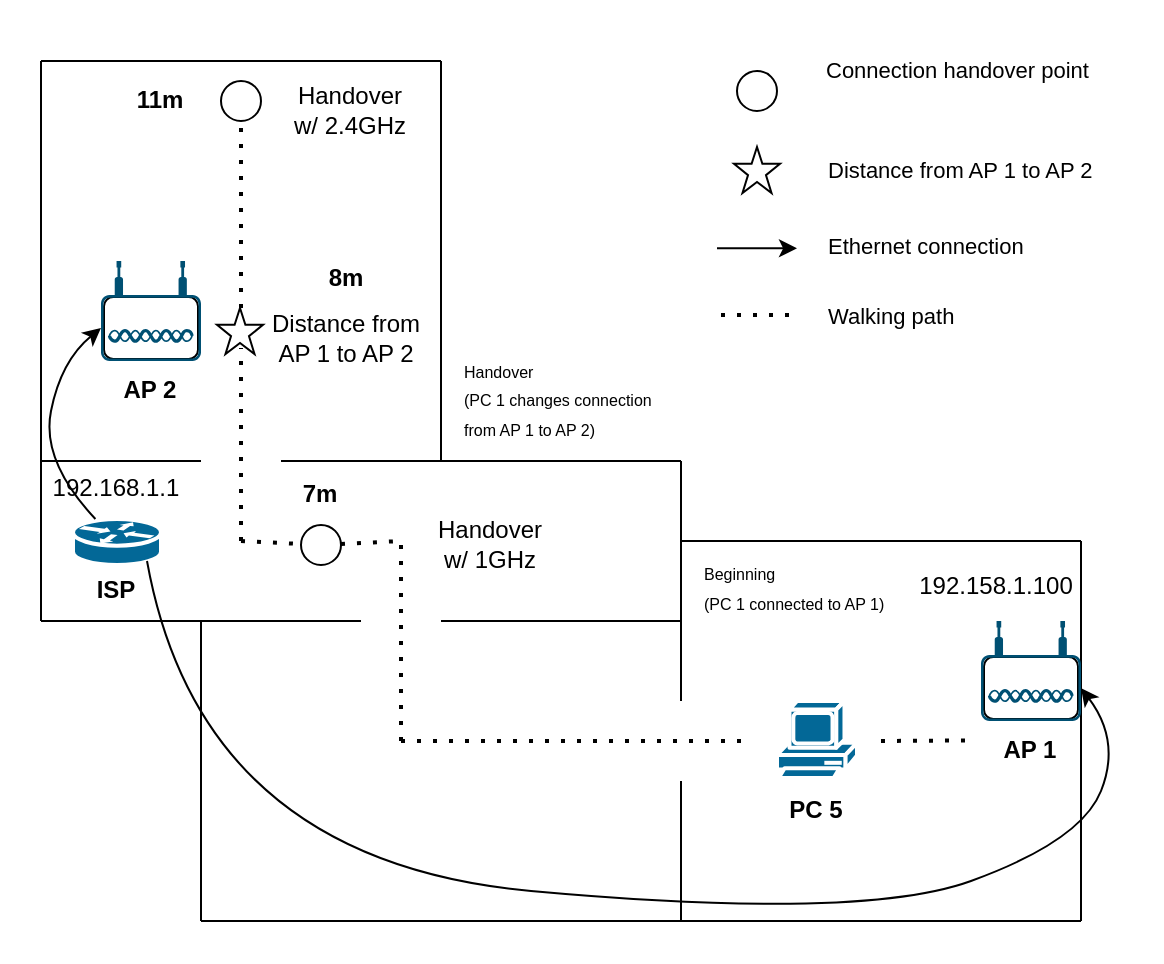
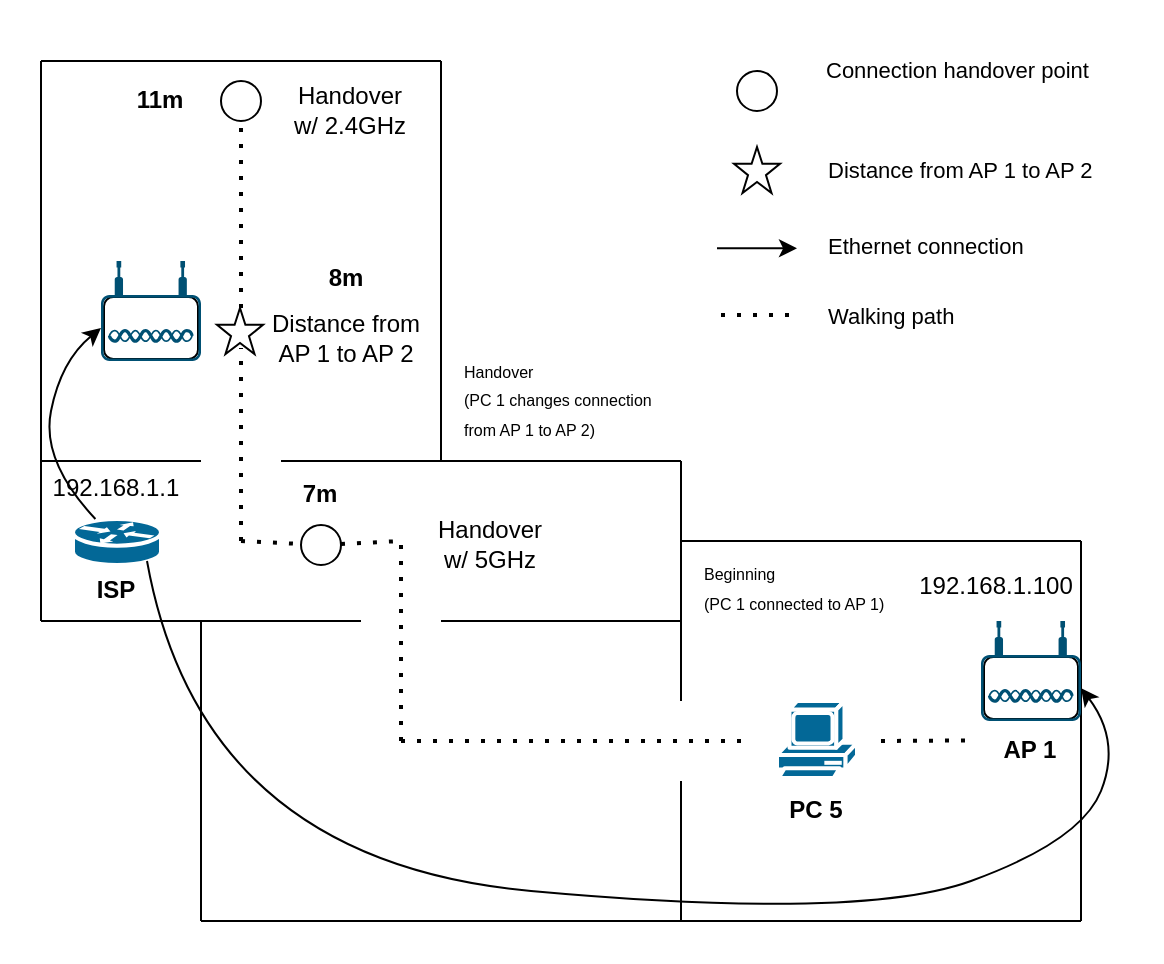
node "AP 2": removed
node "Handover w/ 1GHz": label "Handover w/ 1GHz" -> "Handover w/ 5GHz"
node "192.158.1.100": label "192.158.1.100" -> "192.168.1.100"
